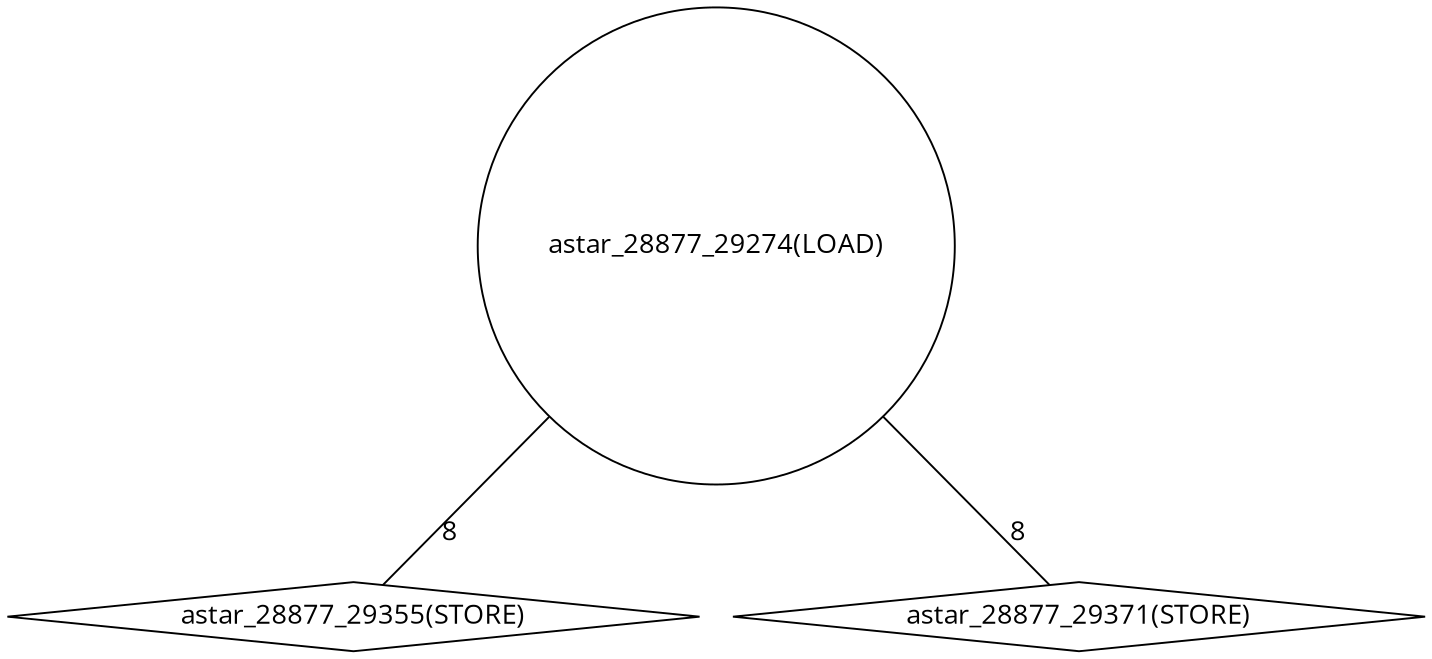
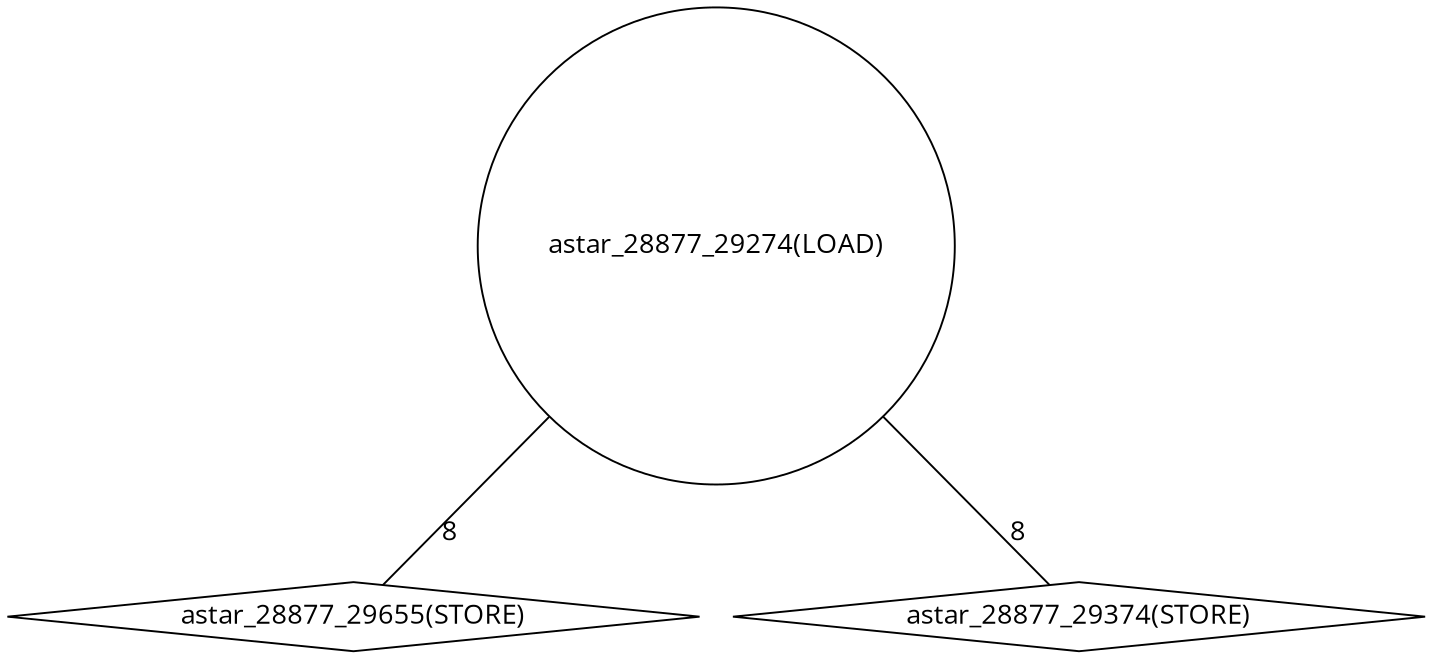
node "astar_28877_29355(STORE)": label "astar_28877_29355(STORE)" -> "astar_28877_29655(STORE)"
node "astar_28877_29371(STORE)": label "astar_28877_29371(STORE)" -> "astar_28877_29374(STORE)"
